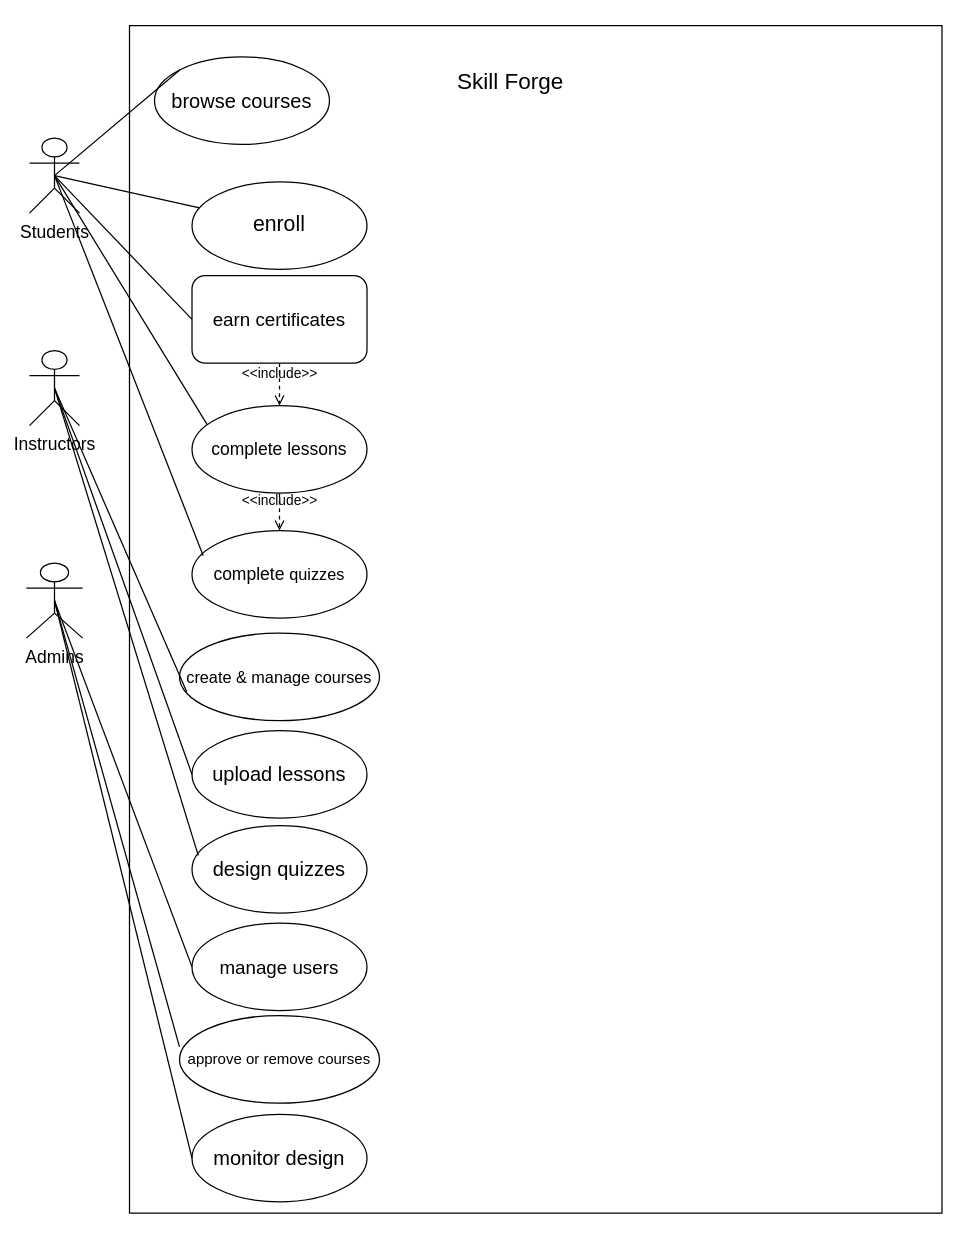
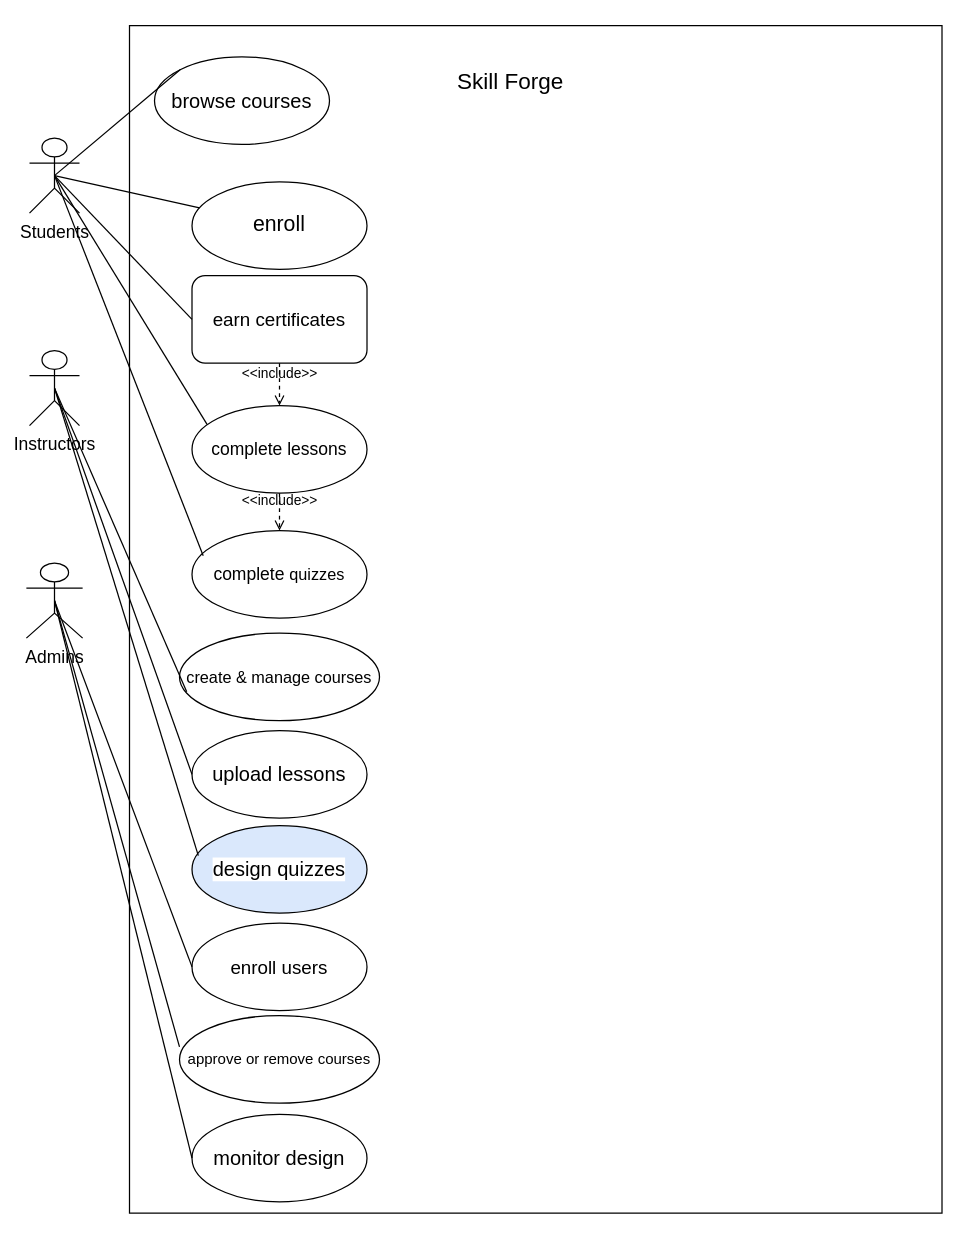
node "design quizzes": fillcolor #ffffff -> #dae8fc
node "manage users": label "manage users" -> "enroll users"
